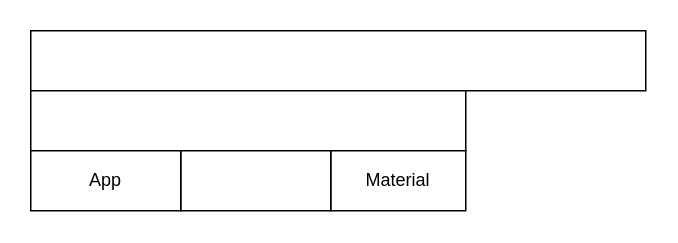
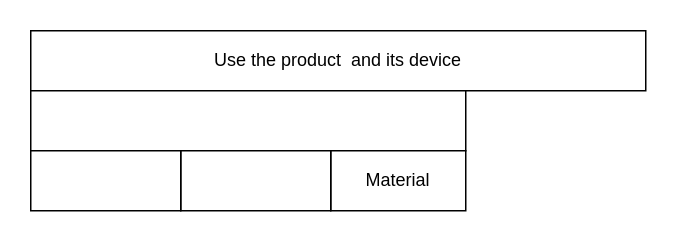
node "Use the product and its device": added
node "App": removed
